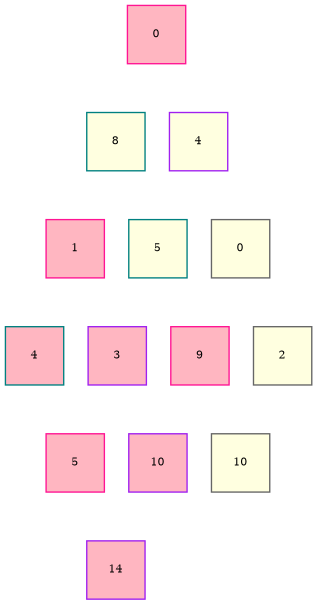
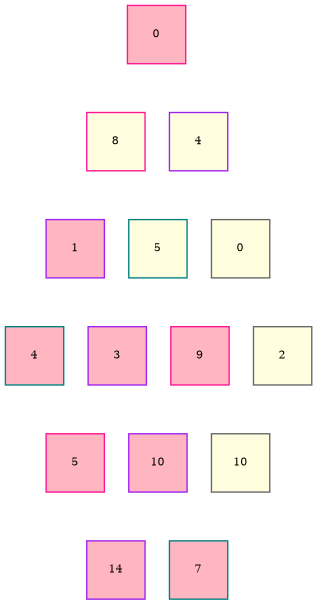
node "8": color teal -> deeppink
node "1": color deeppink -> purple
node "7": added
